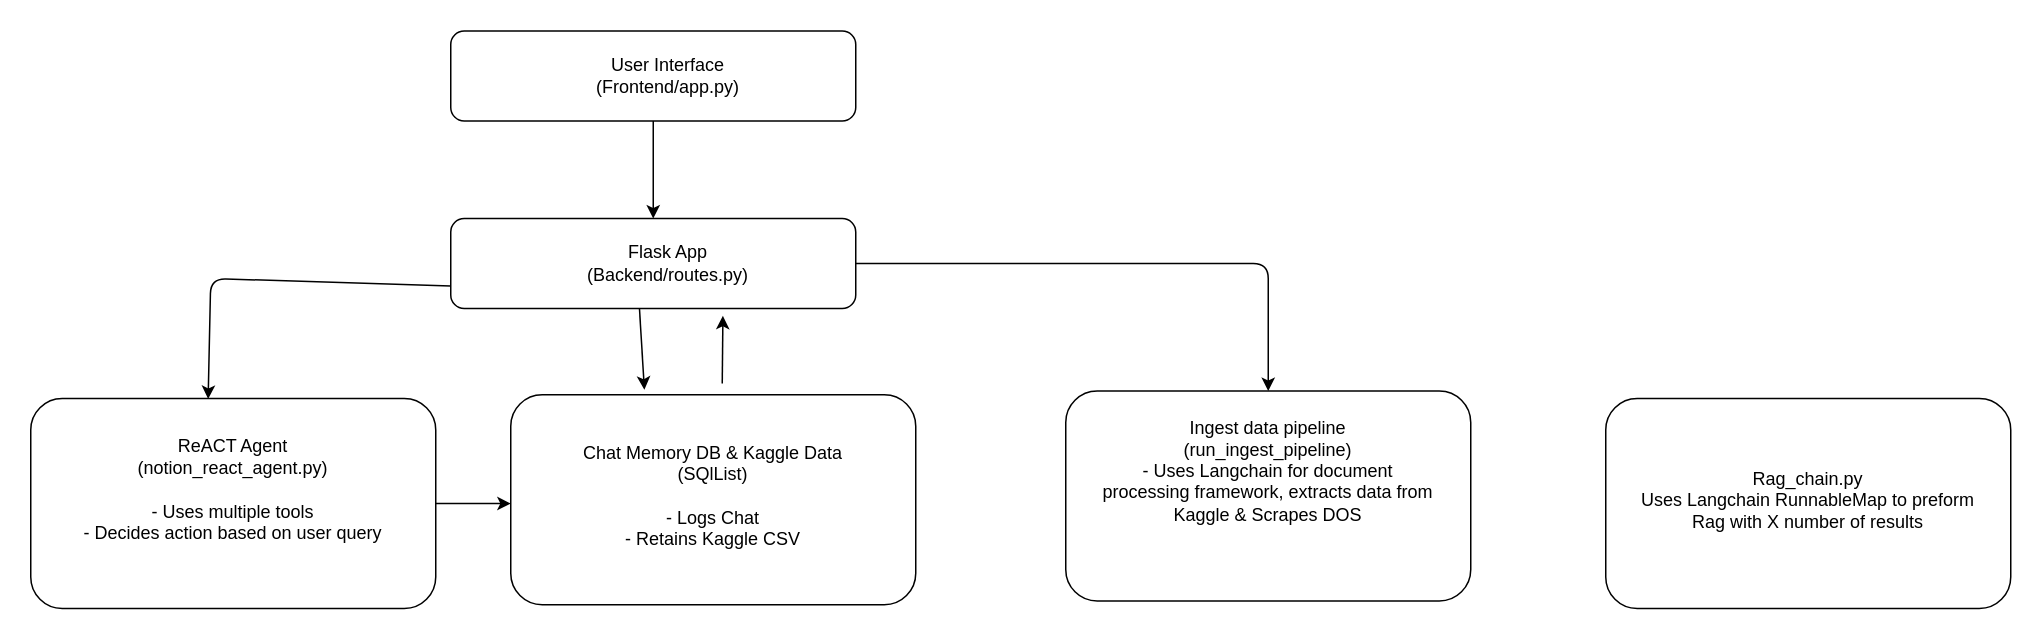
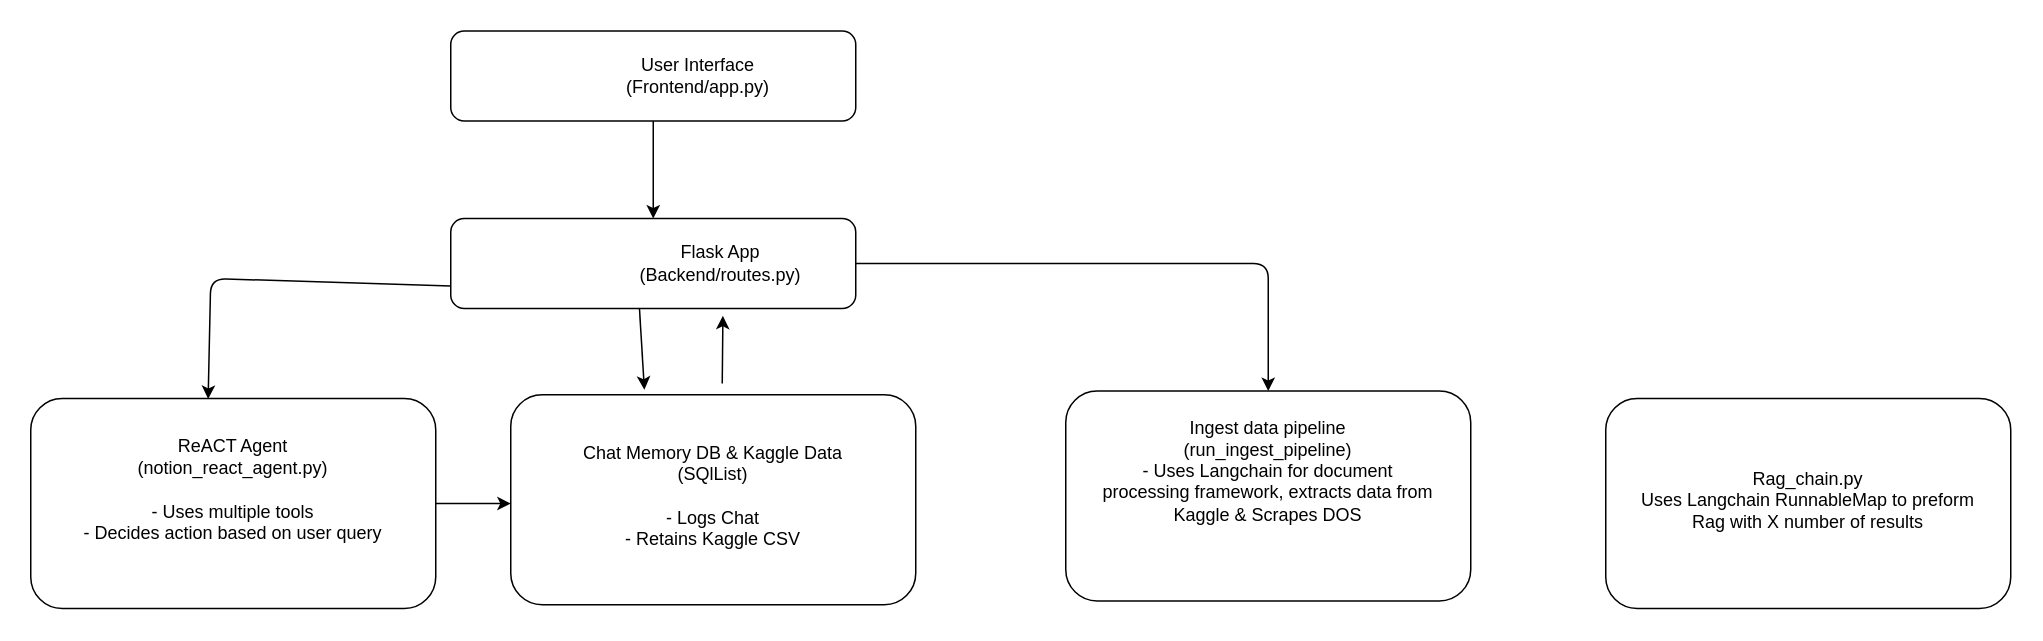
node "User Interface (Frontend/app.py)": moved (668, 76) -> (698, 76)
node "Flask App (Backend/routes.py)": moved (668, 263) -> (721, 263)
